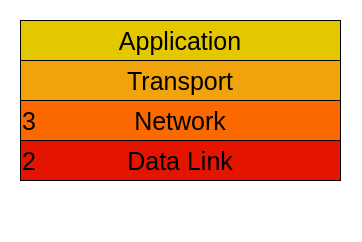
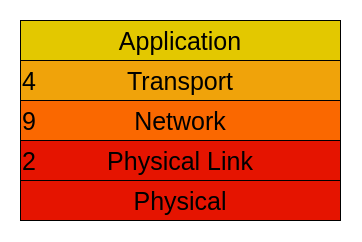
node "4": added
node "3": label "3" -> "9"
node "Data Link": label "Data Link" -> "Physical Link"
node "Physical": added
